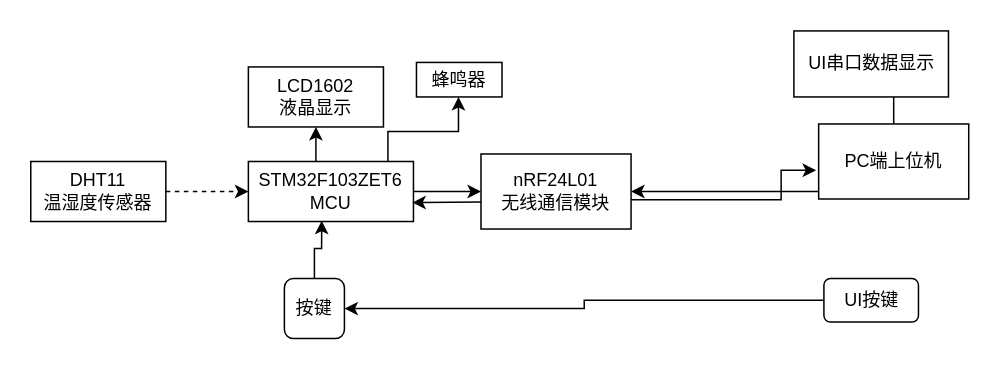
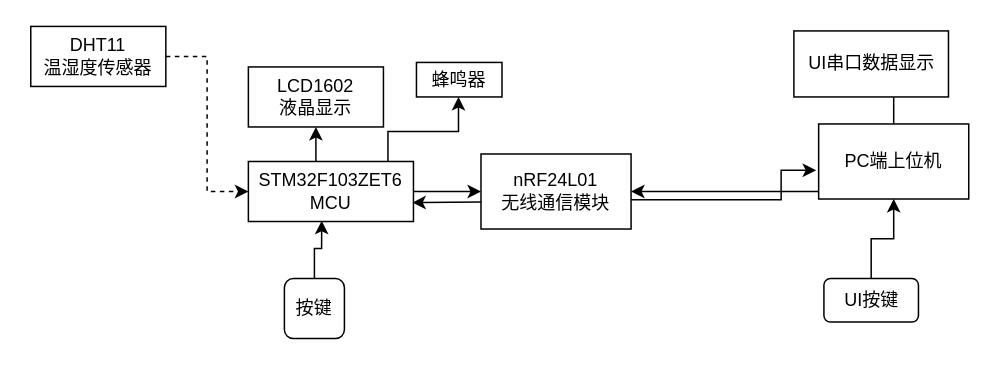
node "DHT11 温湿度传感器": moved (98, 191) -> (98, 56)
edge "UI按键" -> "按键": now "UI按键" -> "PC端上位机"
